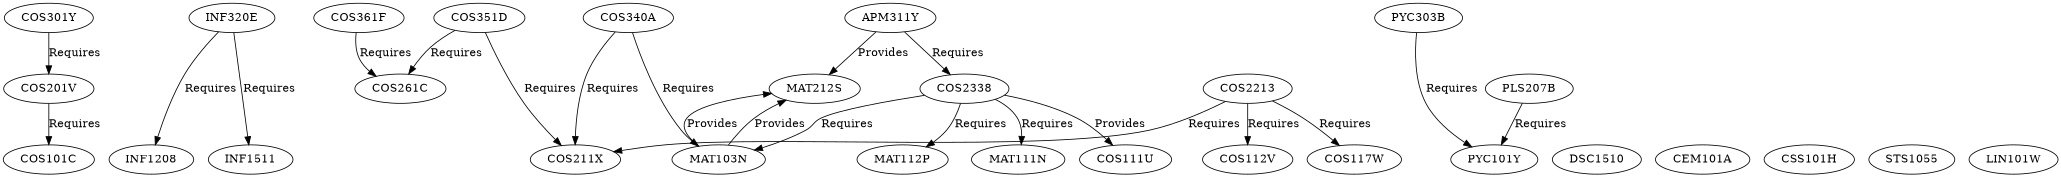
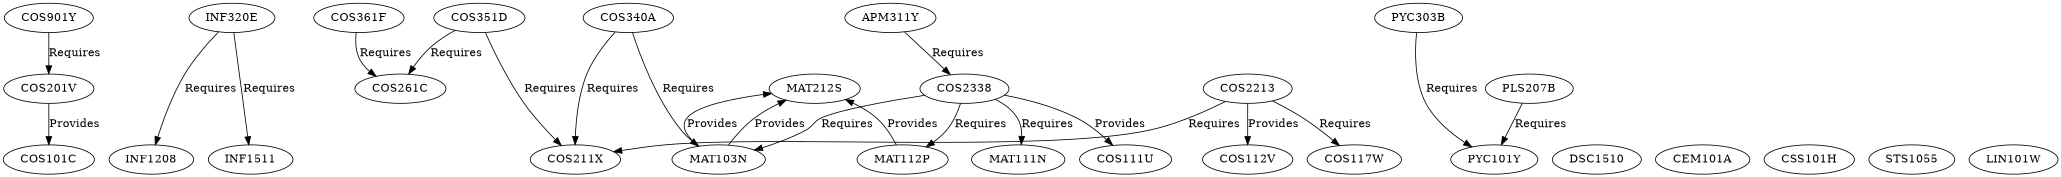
node "COS301Y": label "COS301Y" -> "COS901Y"
edge "APM311Y" -> "MAT212S": now "MAT112P" -> "MAT212S"
edge "COS201V" -> "COS101C": label "Requires" -> "Provides"
edge "COS2213" -> "COS112V": label "Requires" -> "Provides"
